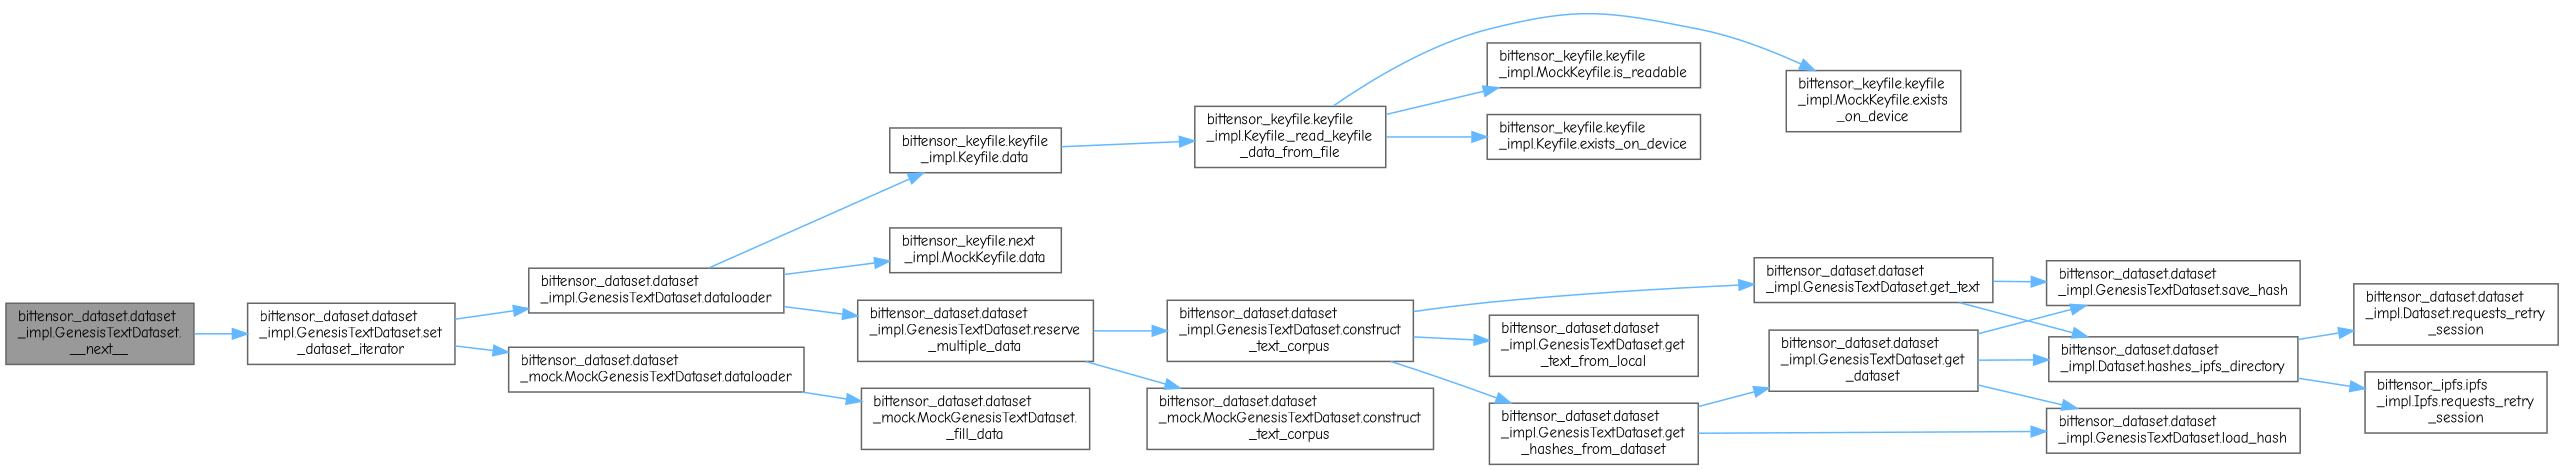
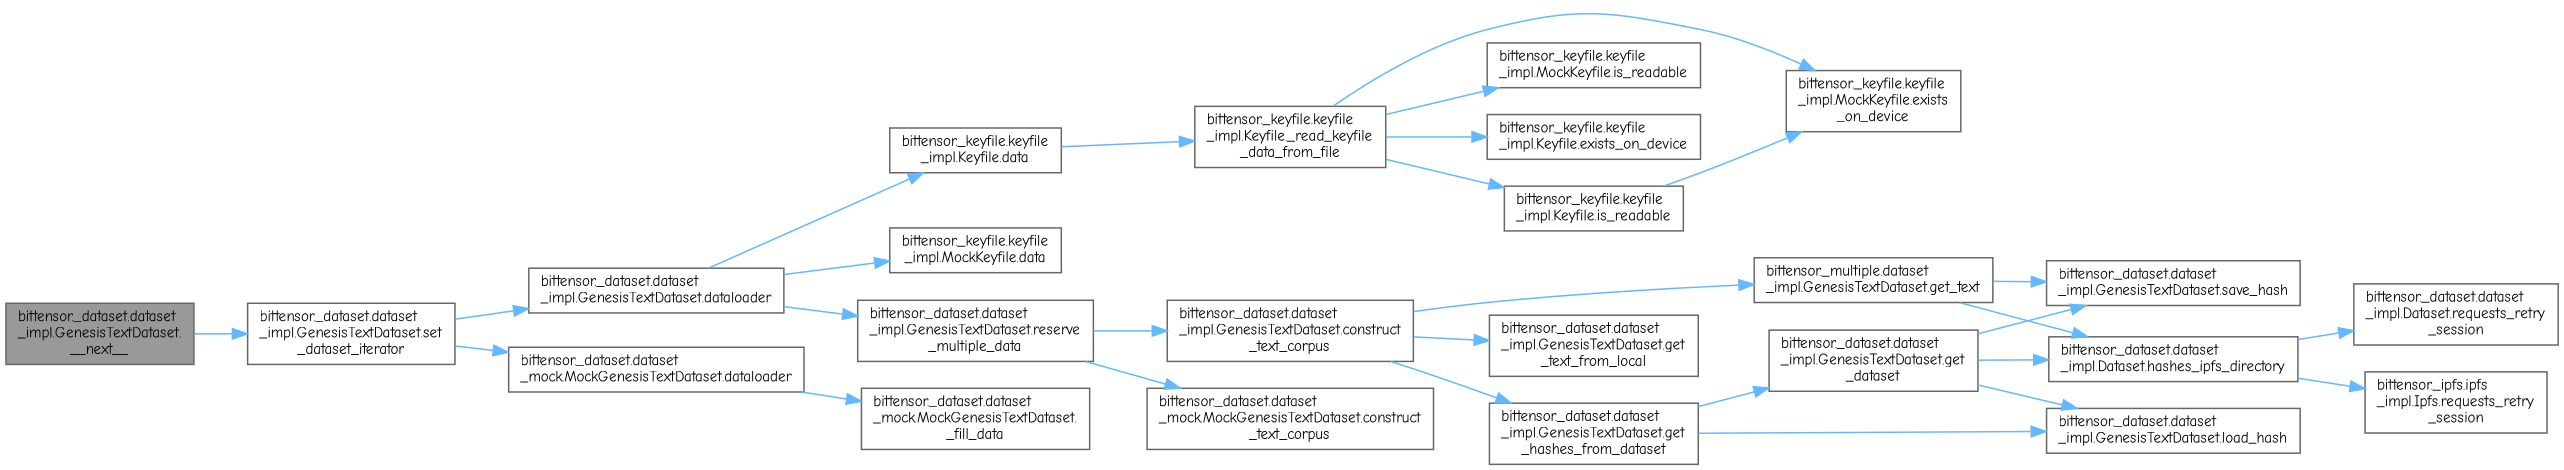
node "bittensor._keyfile.keyfile _impl.Keyfile.is_readable": added
node "bittensor._keyfile.next _impl.MockKeyfile.data": label "bittensor._keyfile.next _impl.MockKeyfile.data" -> "bittensor._keyfile.keyfile _impl.MockKeyfile.data"
node "bittensor._dataset.dataset _impl.GenesisTextDataset.get_text": label "bittensor._dataset.dataset _impl.GenesisTextDataset.get_text" -> "bittensor._multiple.dataset _impl.GenesisTextDataset.get_text"
